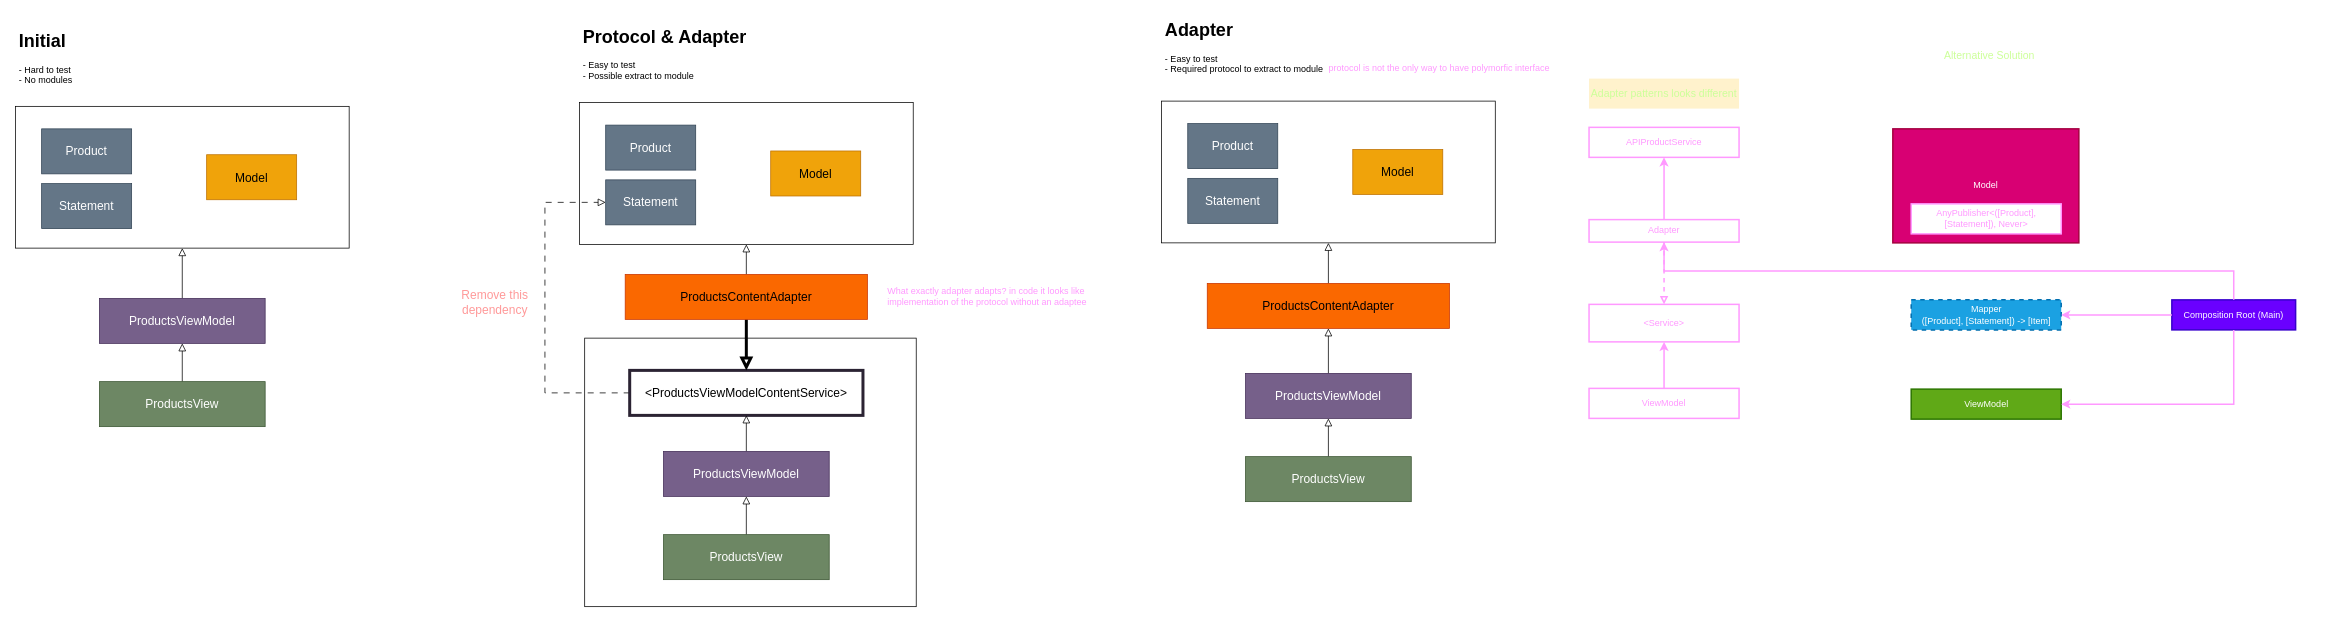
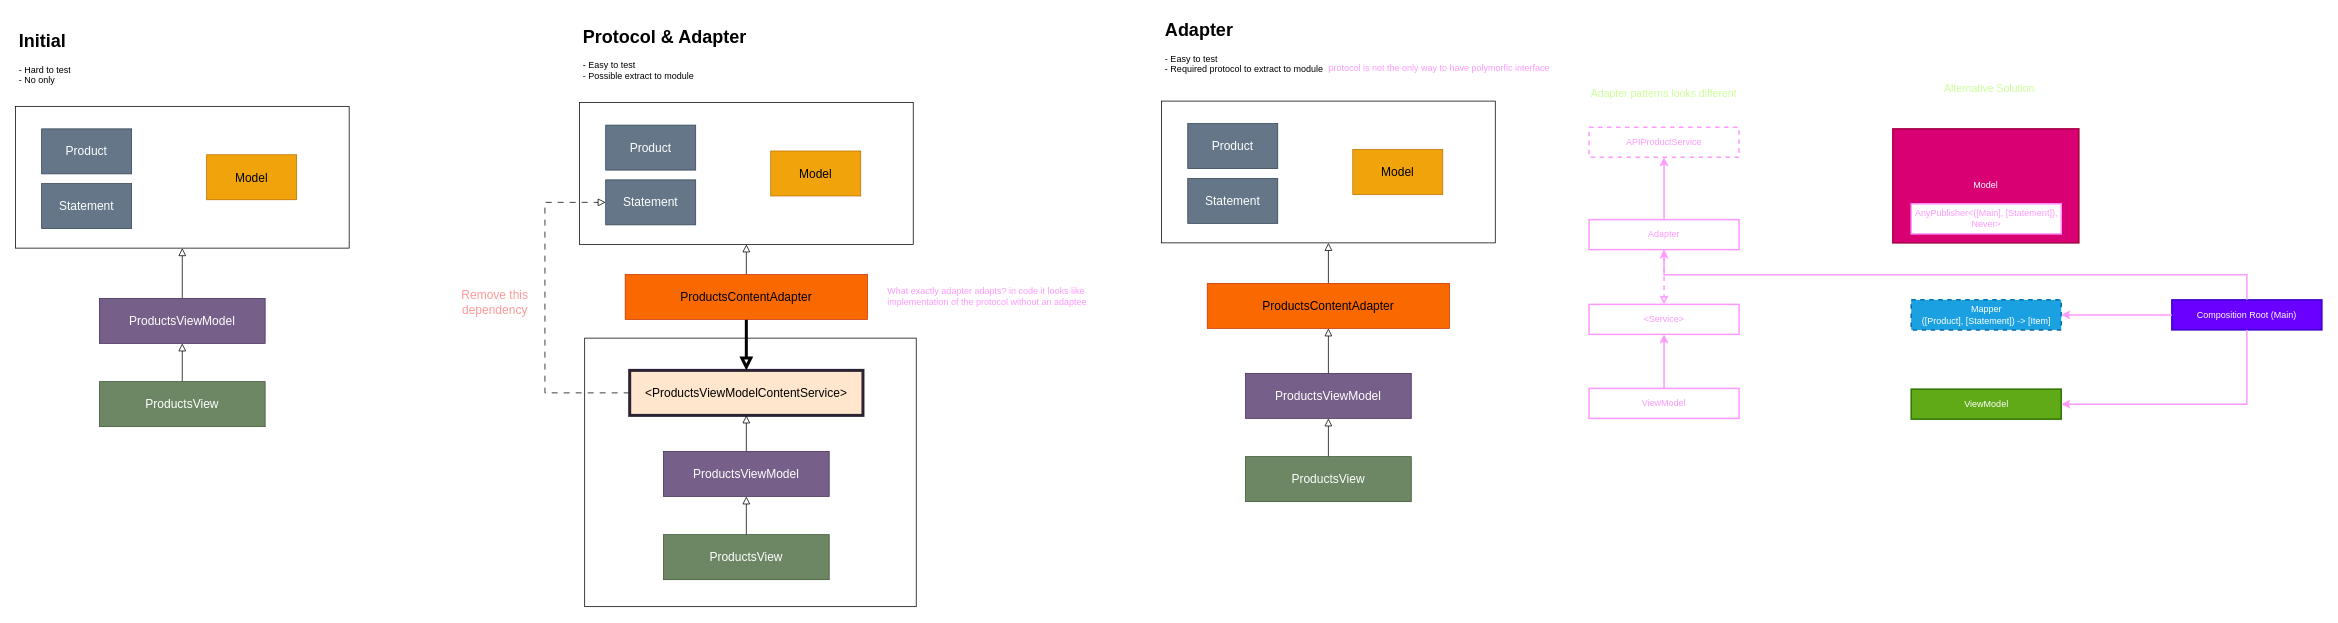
node "Initial - Hard to test - No modules": label "Initial - Hard to test - No modules" -> "Initial - Hard to test - No only"
node "Alternative Solution": moved (1989, 55) -> (1989, 89)
node "Adapter patterns looks different": fillcolor #fff2cc -> #ffffff
node "APIProductService": style solid -> dashed
node "AnyPublisher<([Product], [Statement]), Never>": label "AnyPublisher<([Product], [Statement]), Never>" -> "AnyPublisher<([Main], [Statement]), Never>"
node "Adapter": size 150x23 -> 150x30
node "Composition Root (Main)": size 124x30 -> 150x30
node "<Service>": size 150x38 -> 150x30
node "<ProductsViewModelContentService>": fillcolor #ffffff -> #ffe6cc
